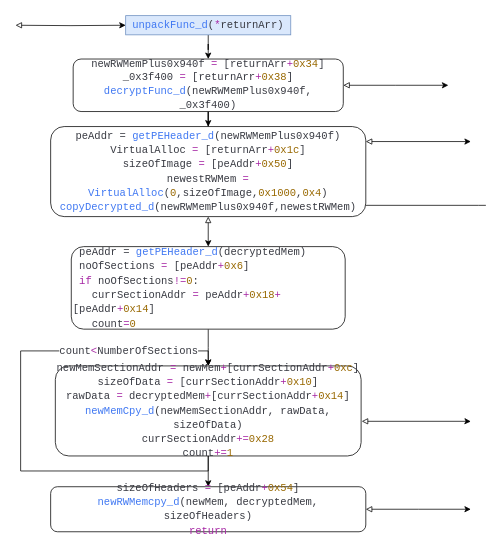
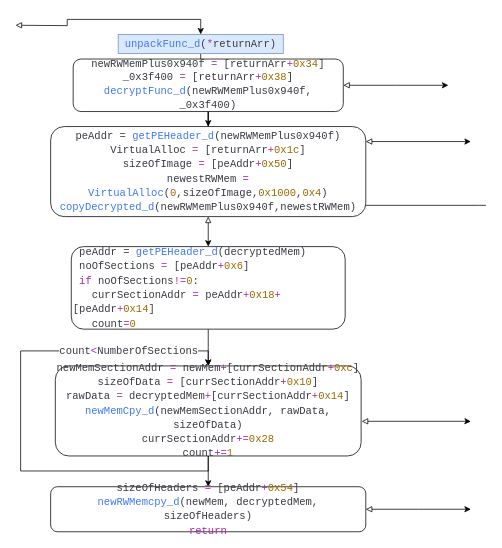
node "unpackFunc_d(*returnArr)": moved (208, 25) -> (201, 44)
